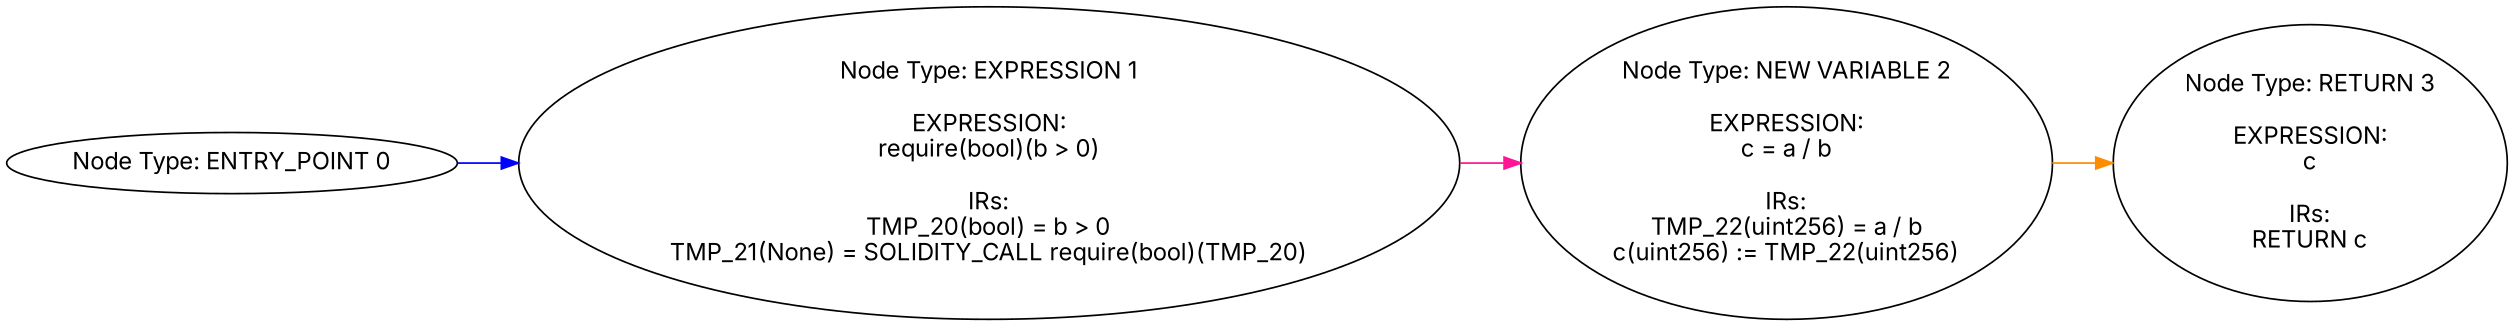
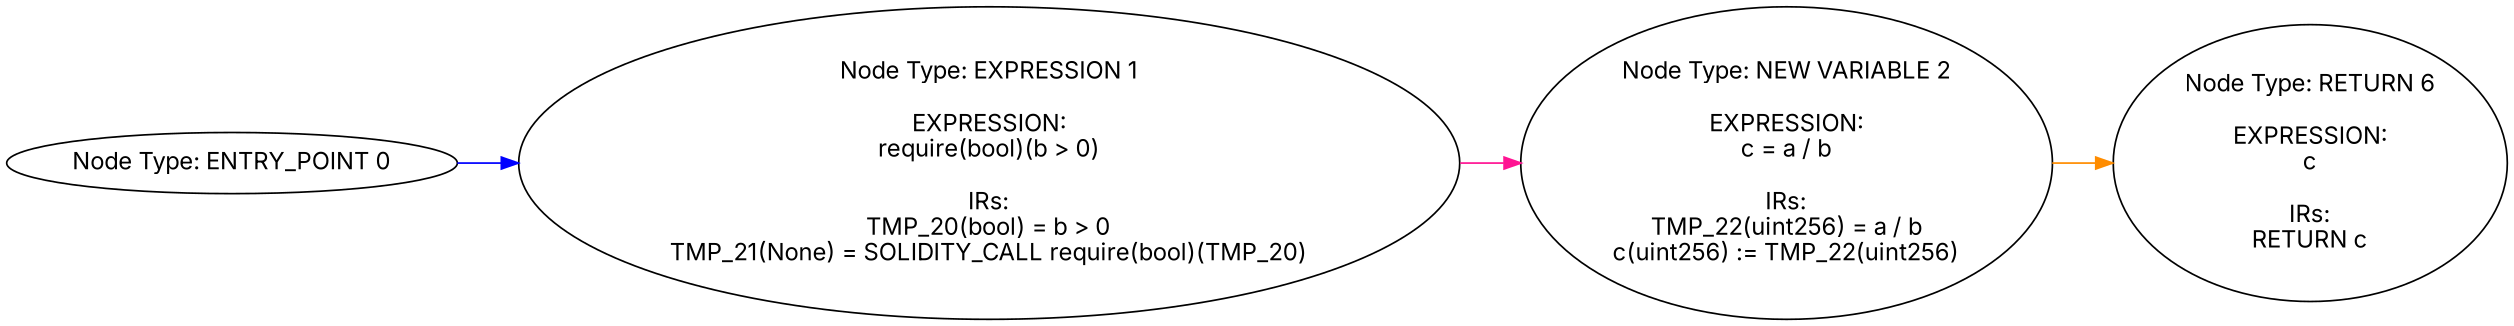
node "Node Type: RETURN 3 EXPRESSION: c IRs: RETURN c": label "Node Type: RETURN 3 EXPRESSION: c IRs: RETURN c" -> "Node Type: RETURN 6 EXPRESSION: c IRs: RETURN c"
